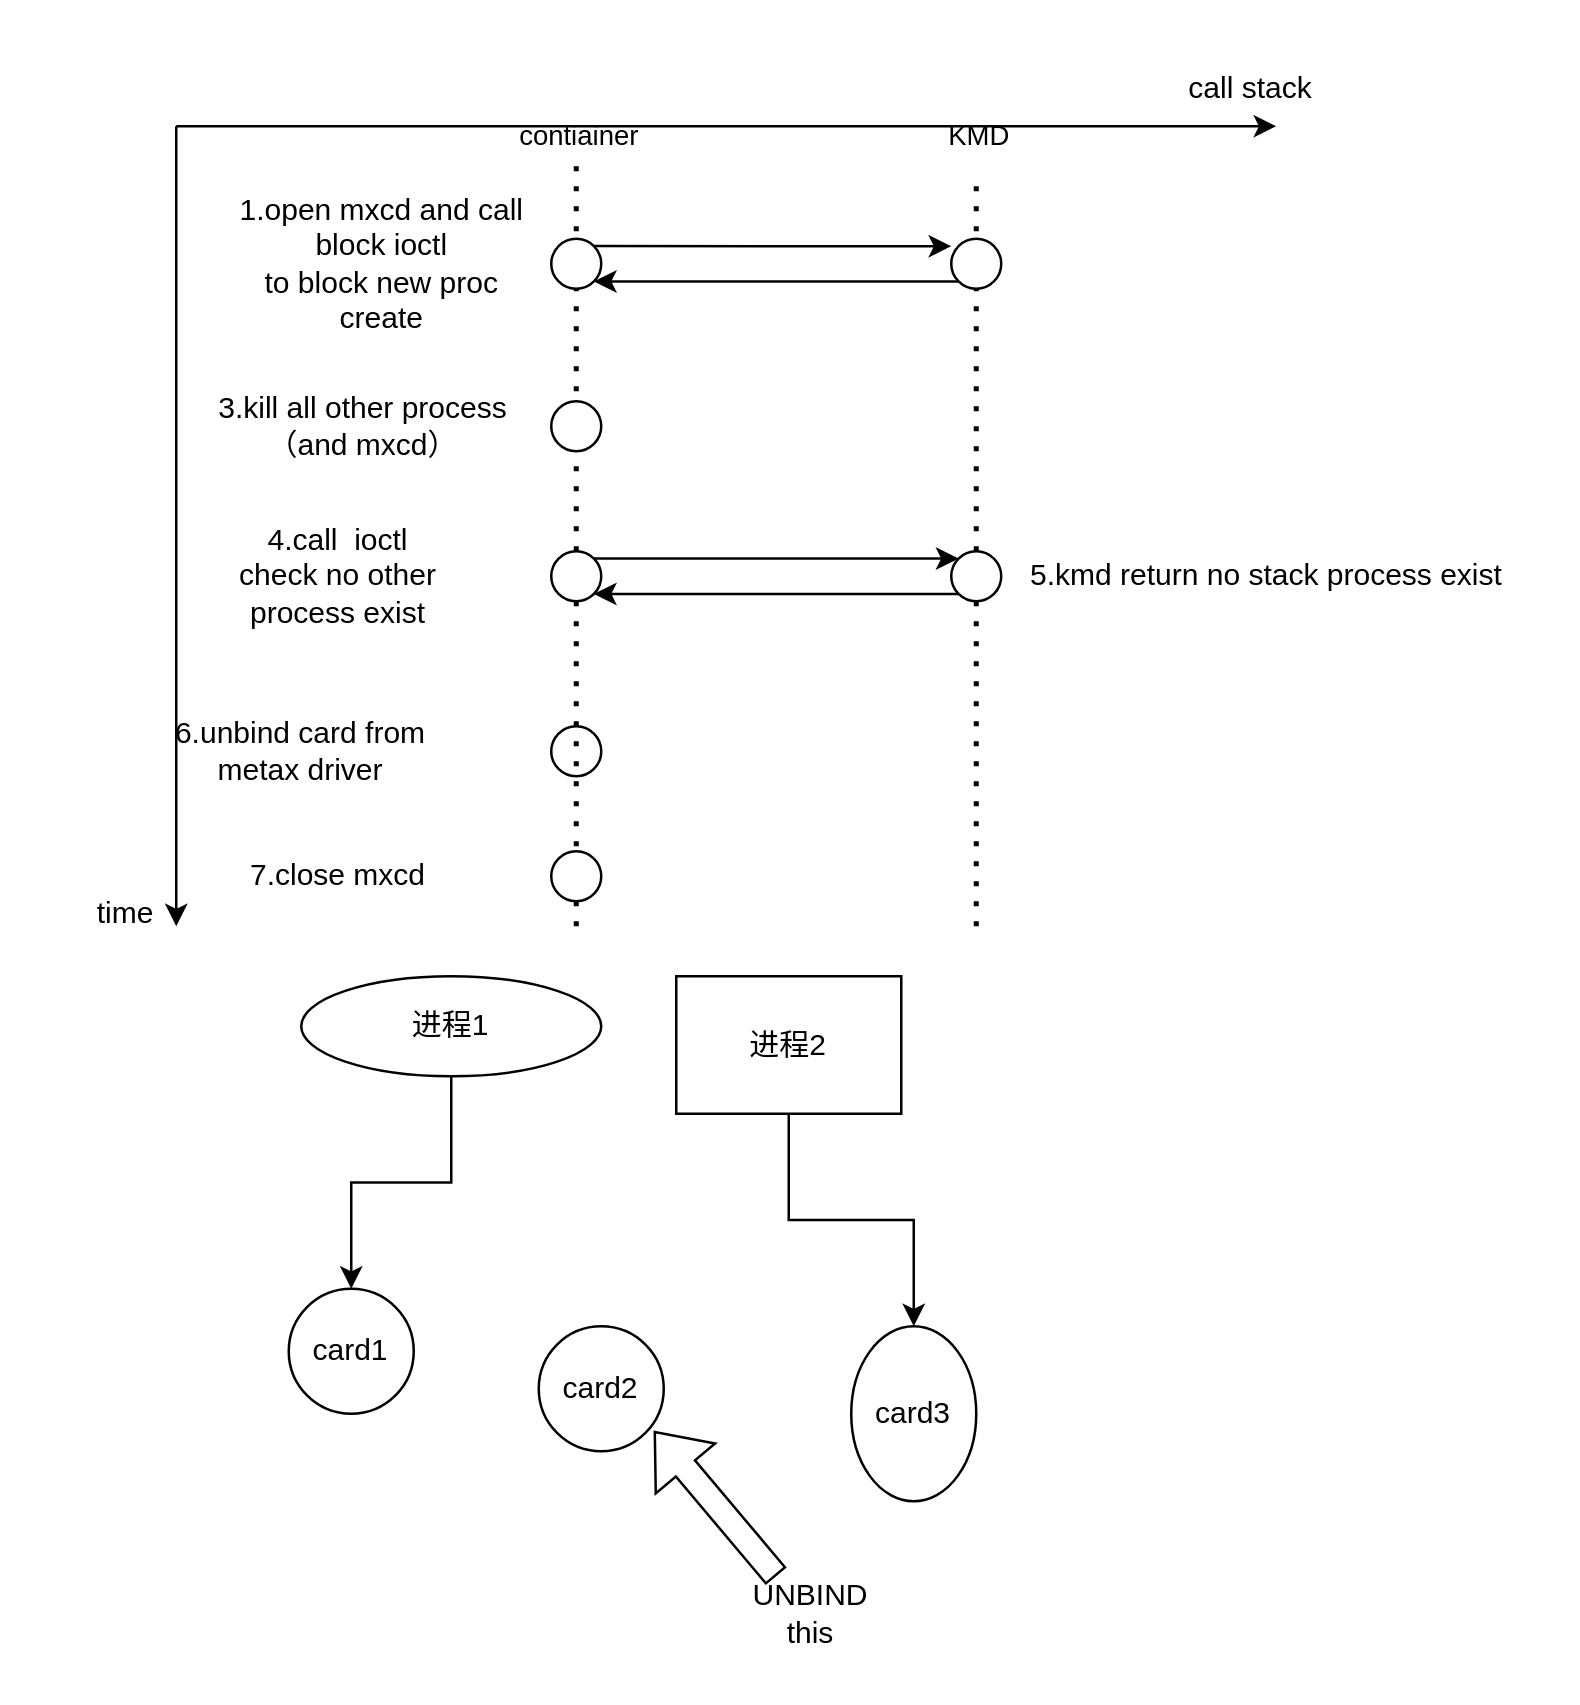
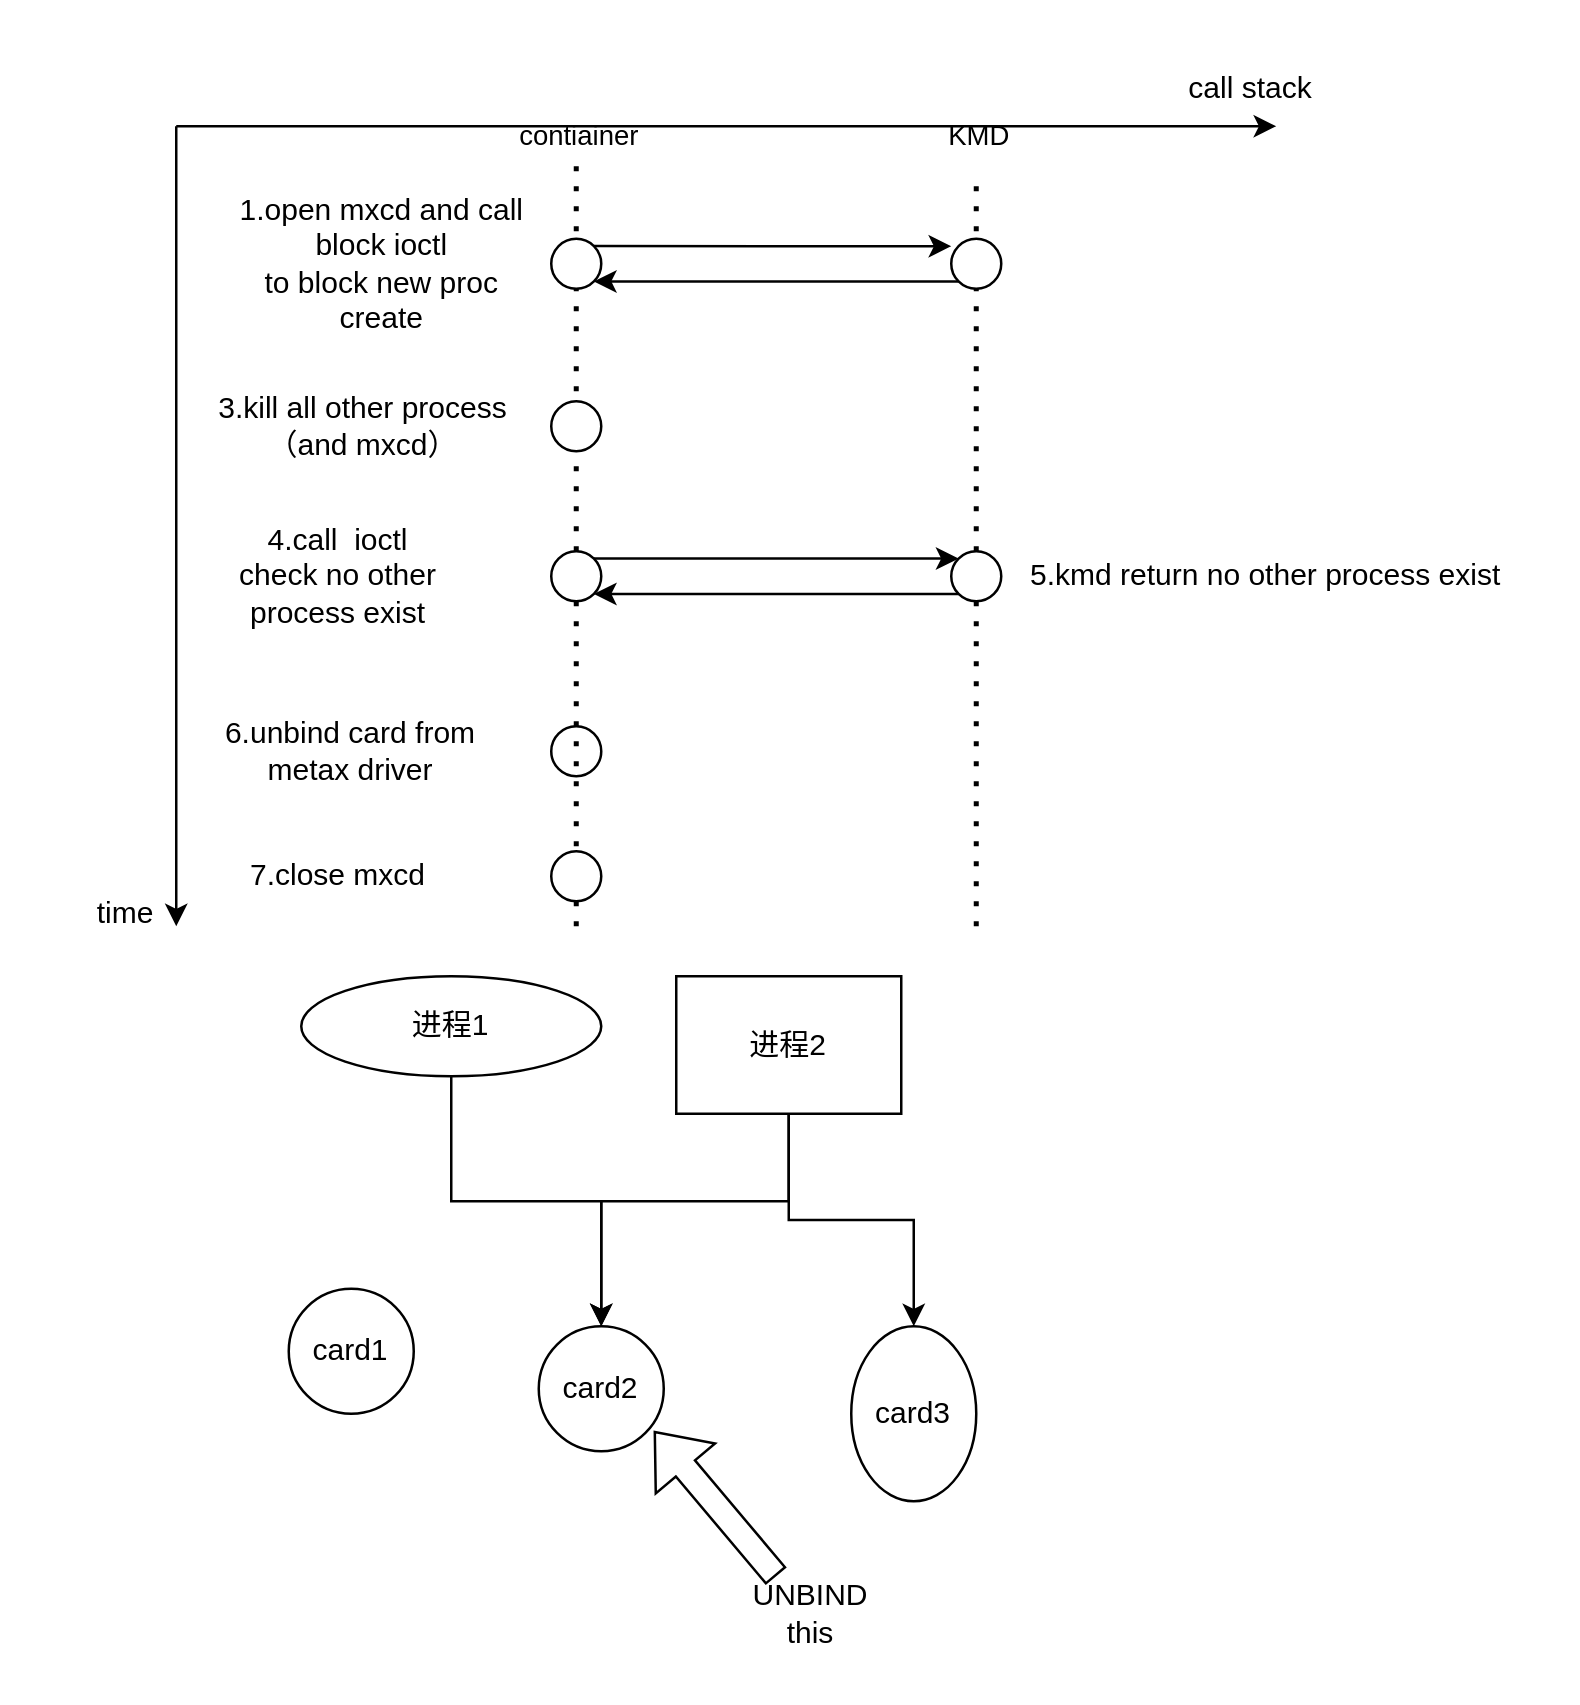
node "5.kmd return no stack process exist": label "5.kmd return no stack process exist" -> "5.kmd return no other process exist"
node "6.unbind card from metax driver": moved (301, 751) -> (351, 751)
edge "进程1" -> "card1": now "进程1" -> "card2"
edge "进程2" -> "card2": added
